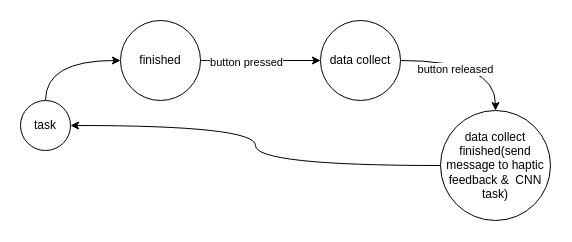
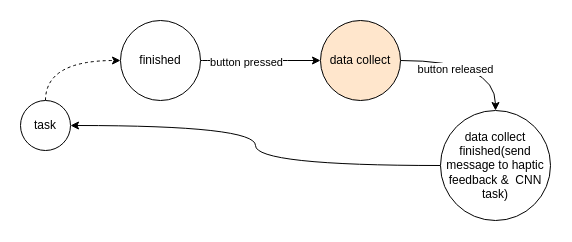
node "data collect": fillcolor #ffffff -> #ffe6cc
edge "task" -> "finished": style solid -> dashed
